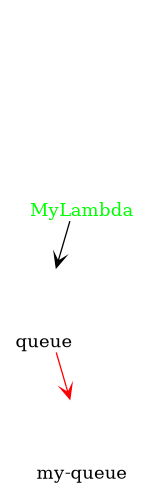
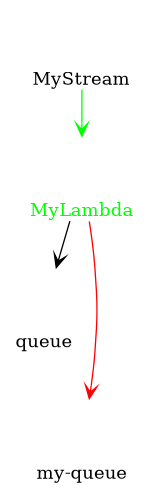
node "MyStream": added
edge "queue" -> "my-queue": now "MyLambda" -> "my-queue"
